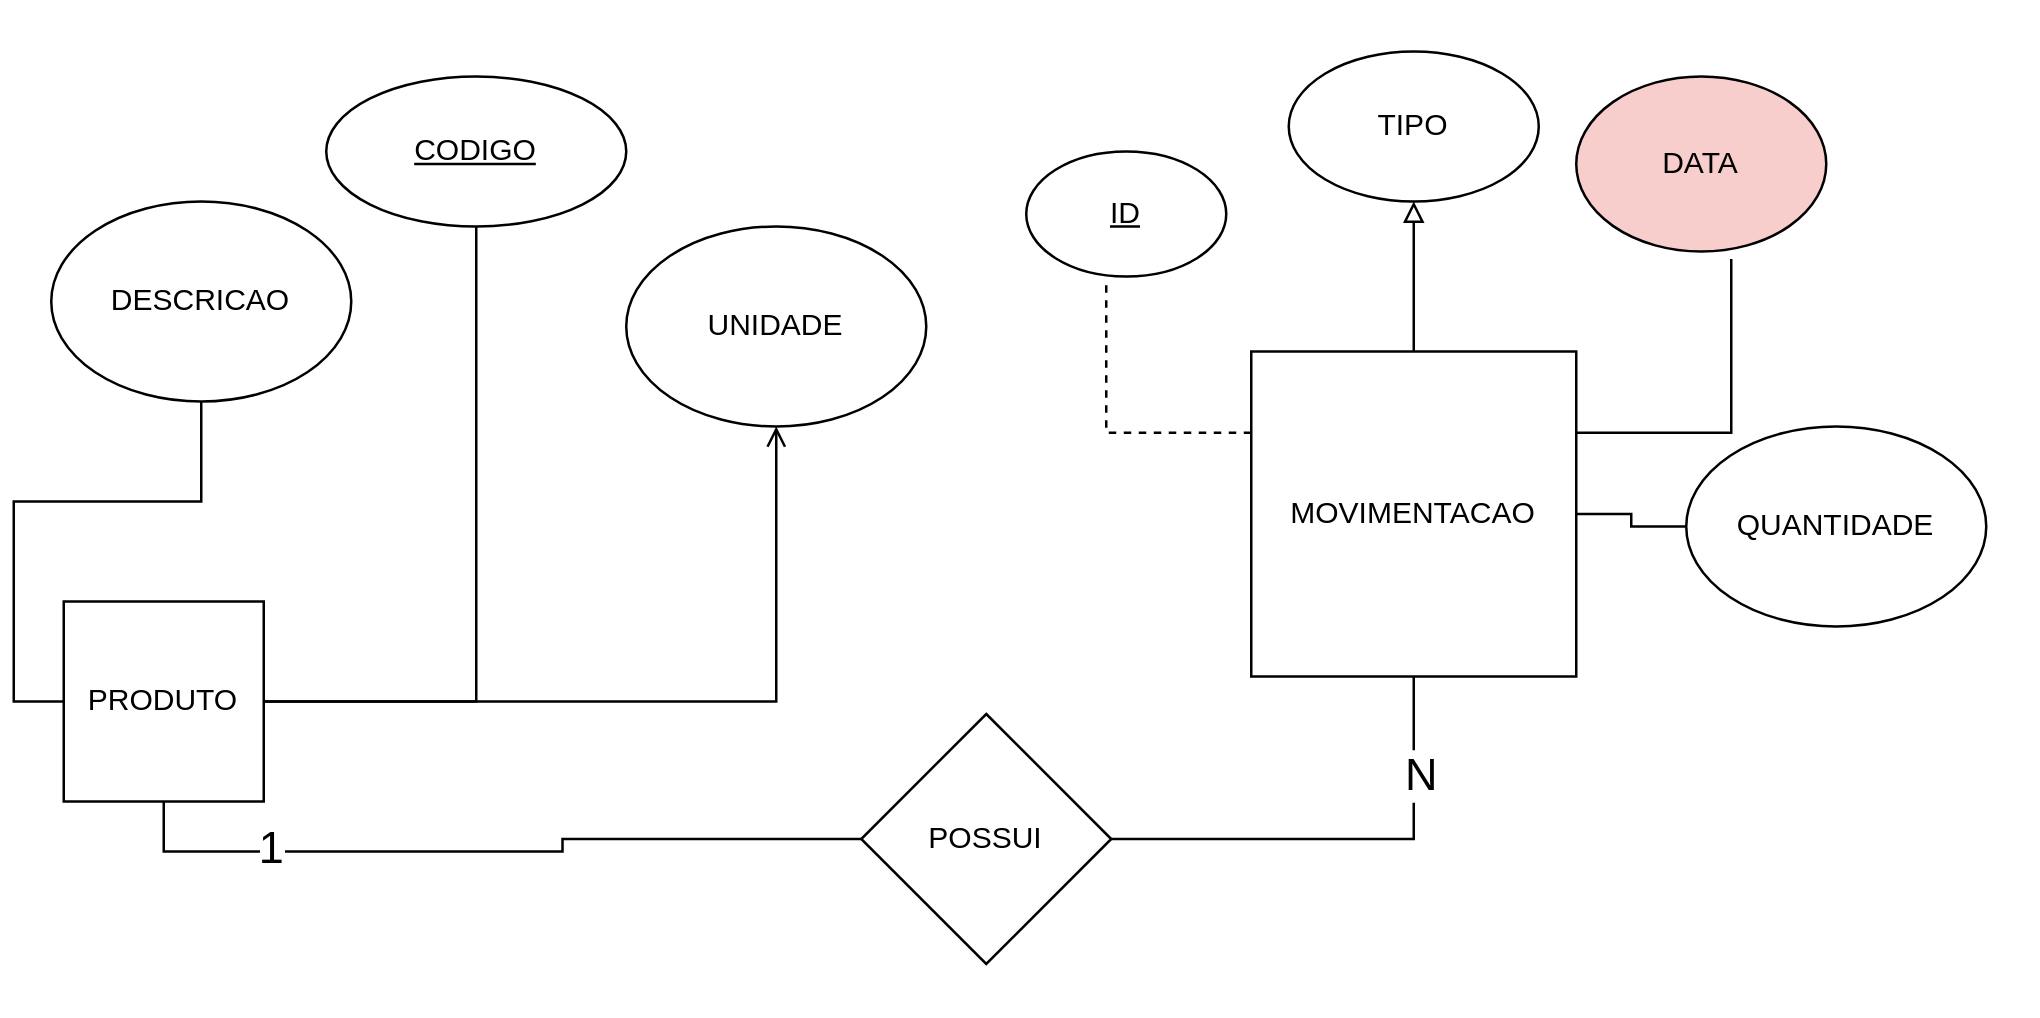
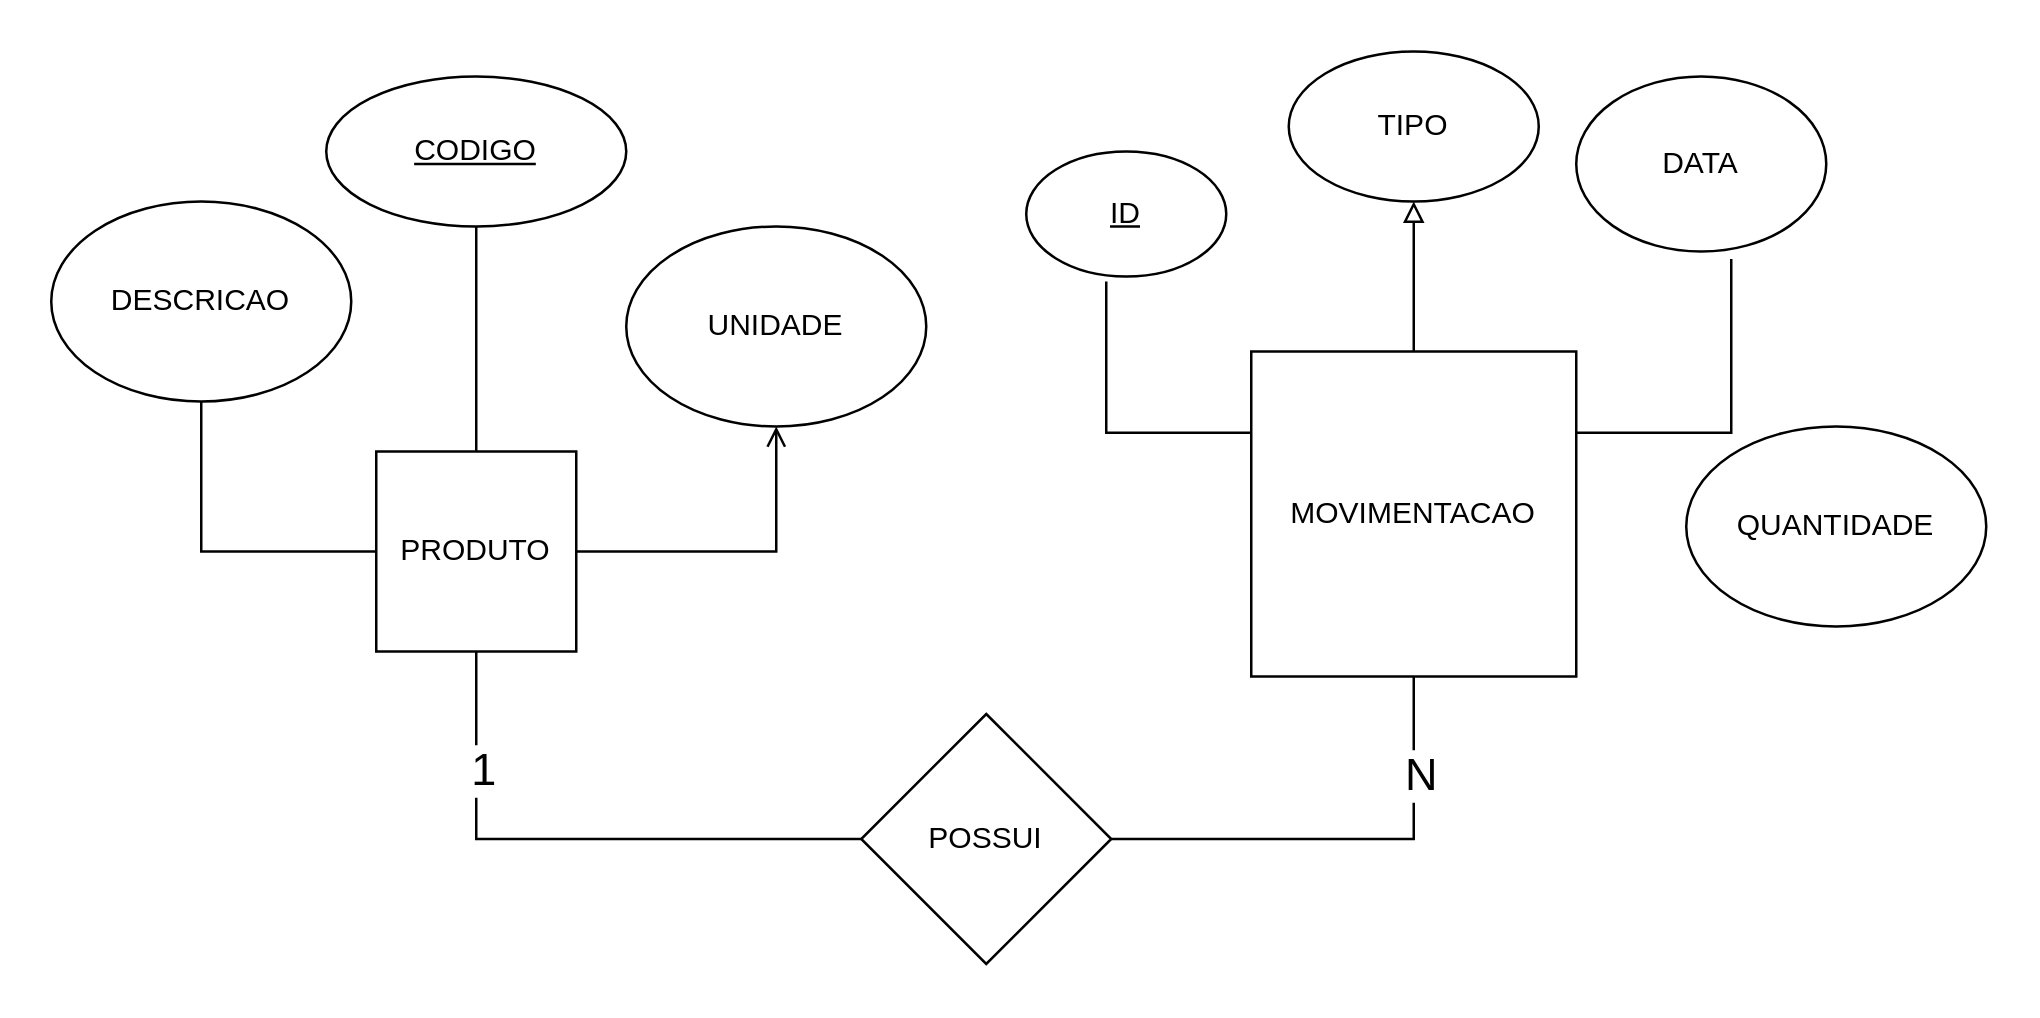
node "DATA": fillcolor #f8cecc -> #ffffff
edge "ID" -- "MOVIMENTACAO": style dashed -> solid
edge "MOVIMENTACAO" -- "QUANTIDADE": removed
node "PRODUTO": moved (164, 701) -> (476, 551)
